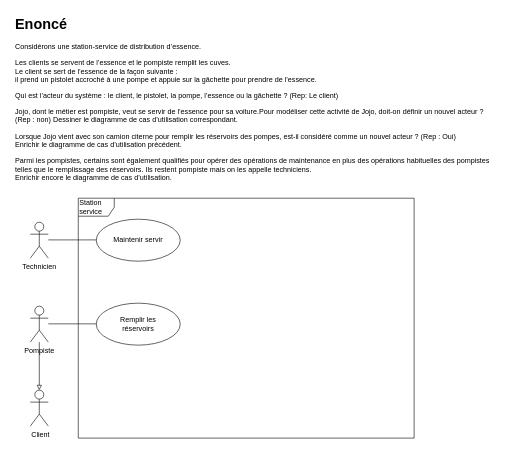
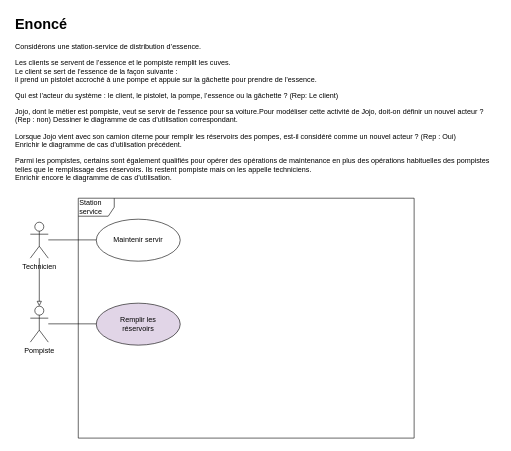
edge "Technicien" -> "Pompiste": added
node "Remplir les réservoirs": fillcolor #ffffff -> #e1d5e7
edge "Pompiste" -> "Client": removed
node "Client": removed
